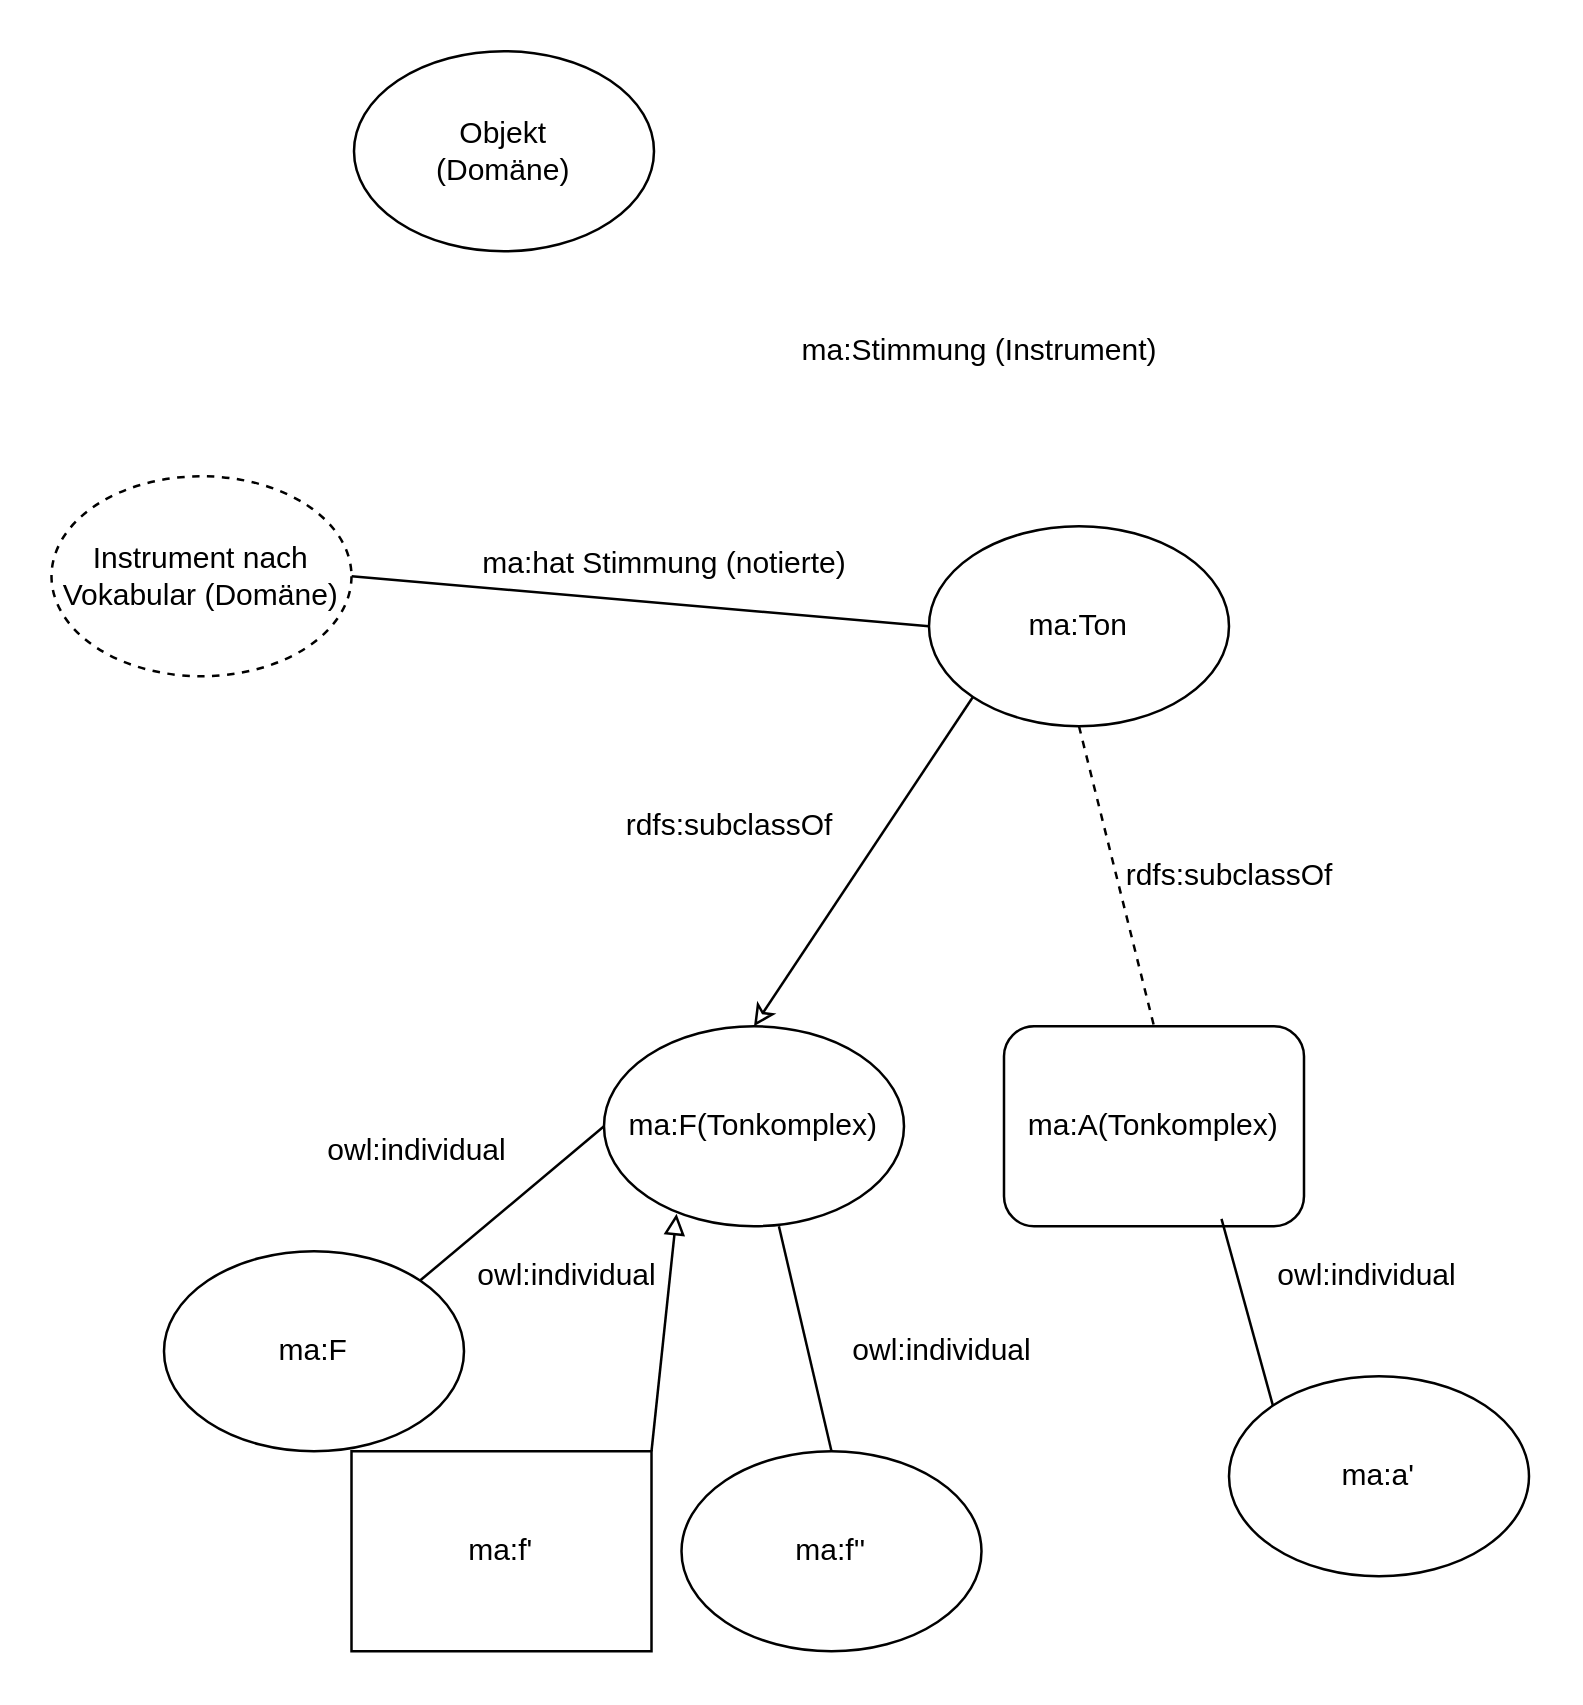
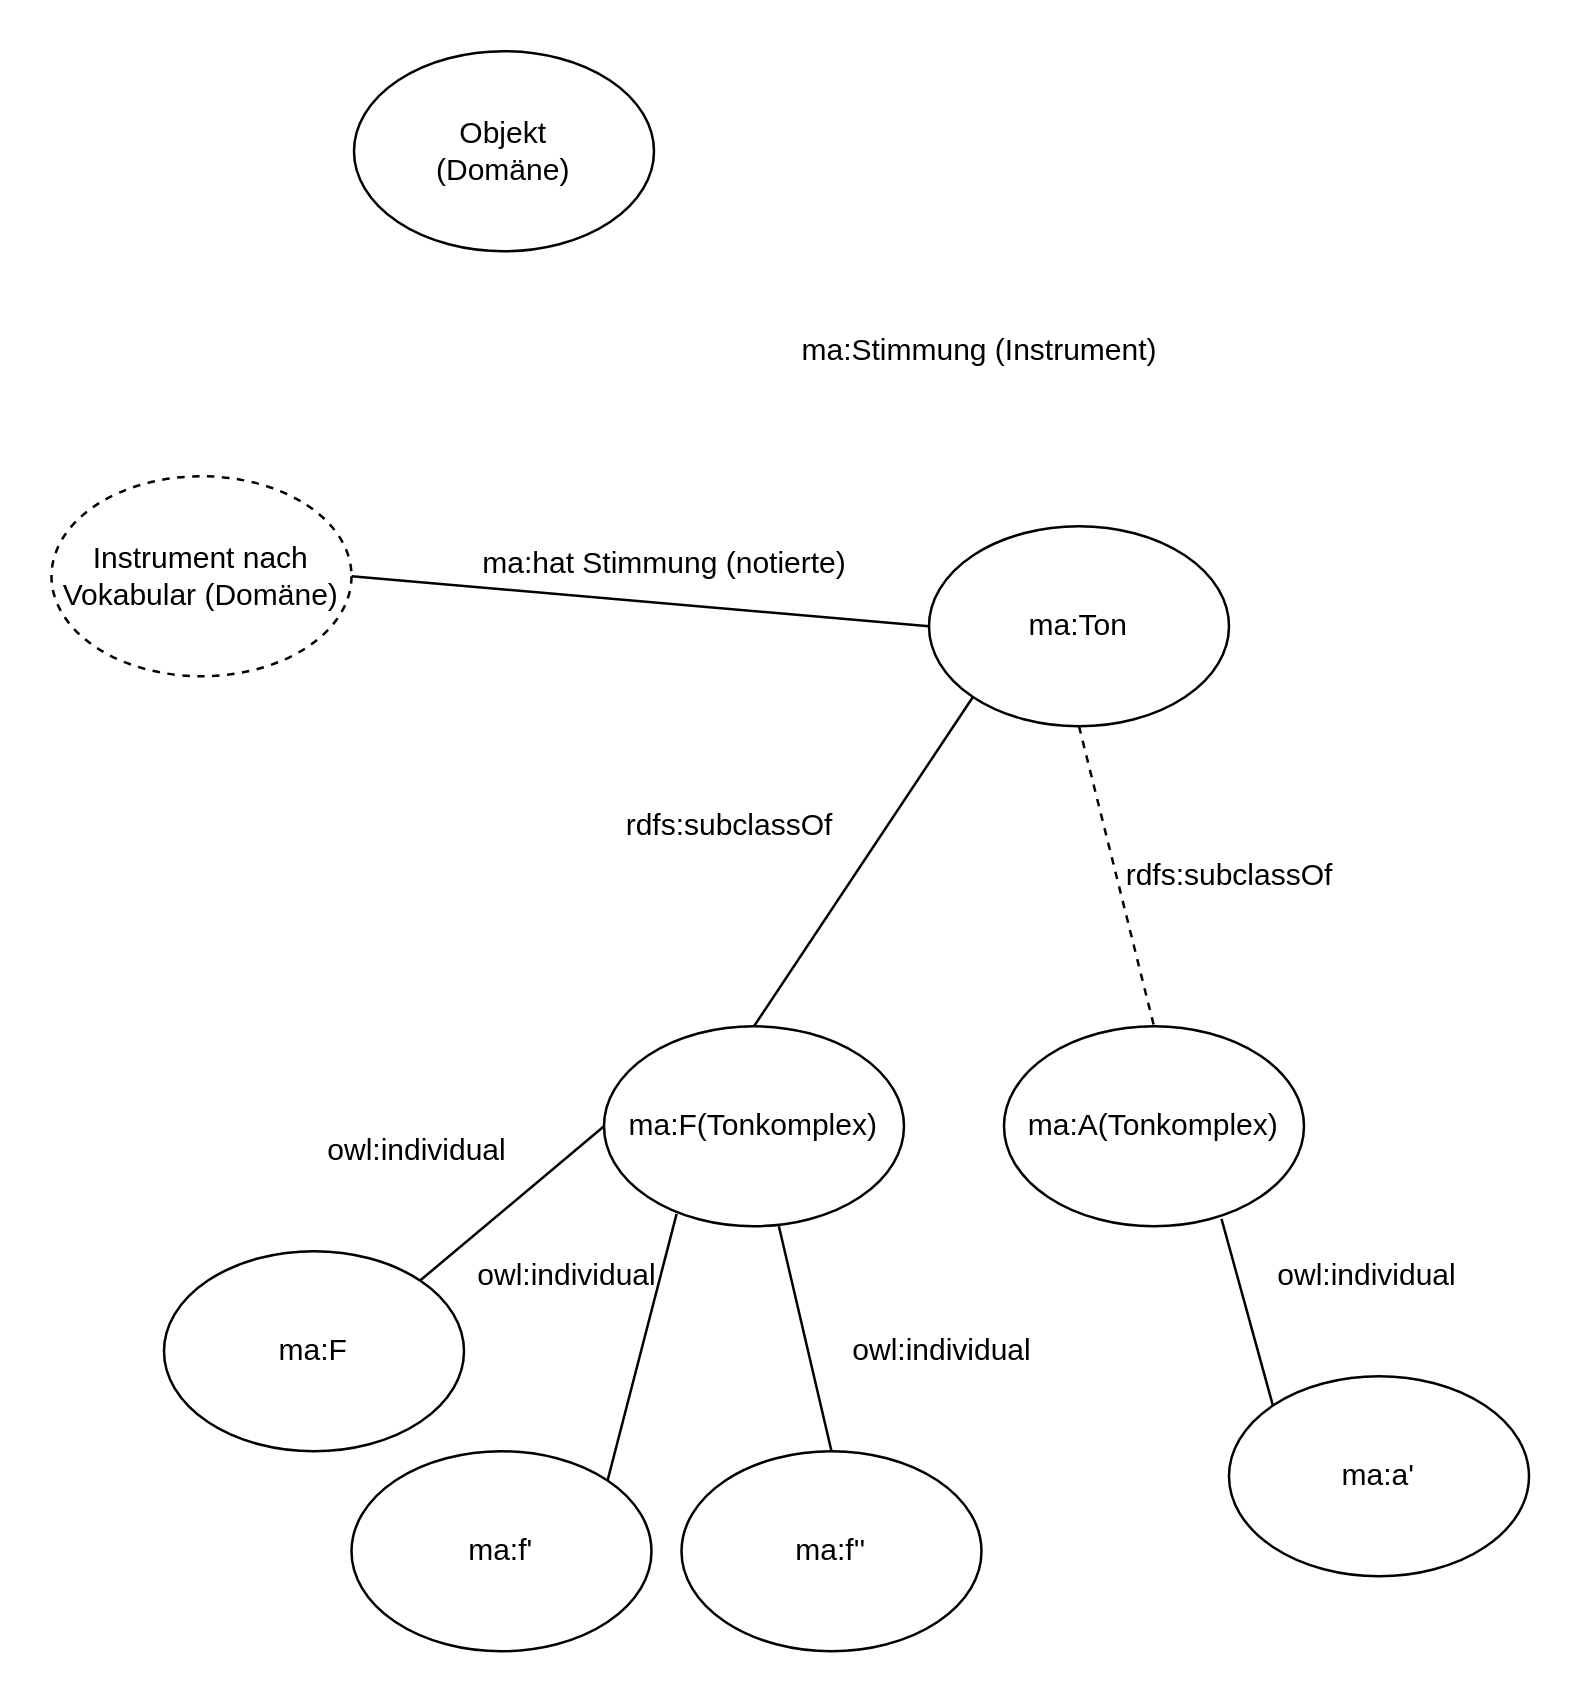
edge "ma:Ton" -> "ma:F(Tonkomplex)": arrowhead classic -> none
node "ma:A(Tonkomplex)": shape rounded rectangle -> ellipse
edge "ma:f'" -> "ma:F(Tonkomplex)": arrowhead block -> none
node "ma:f'": shape rectangle -> ellipse
